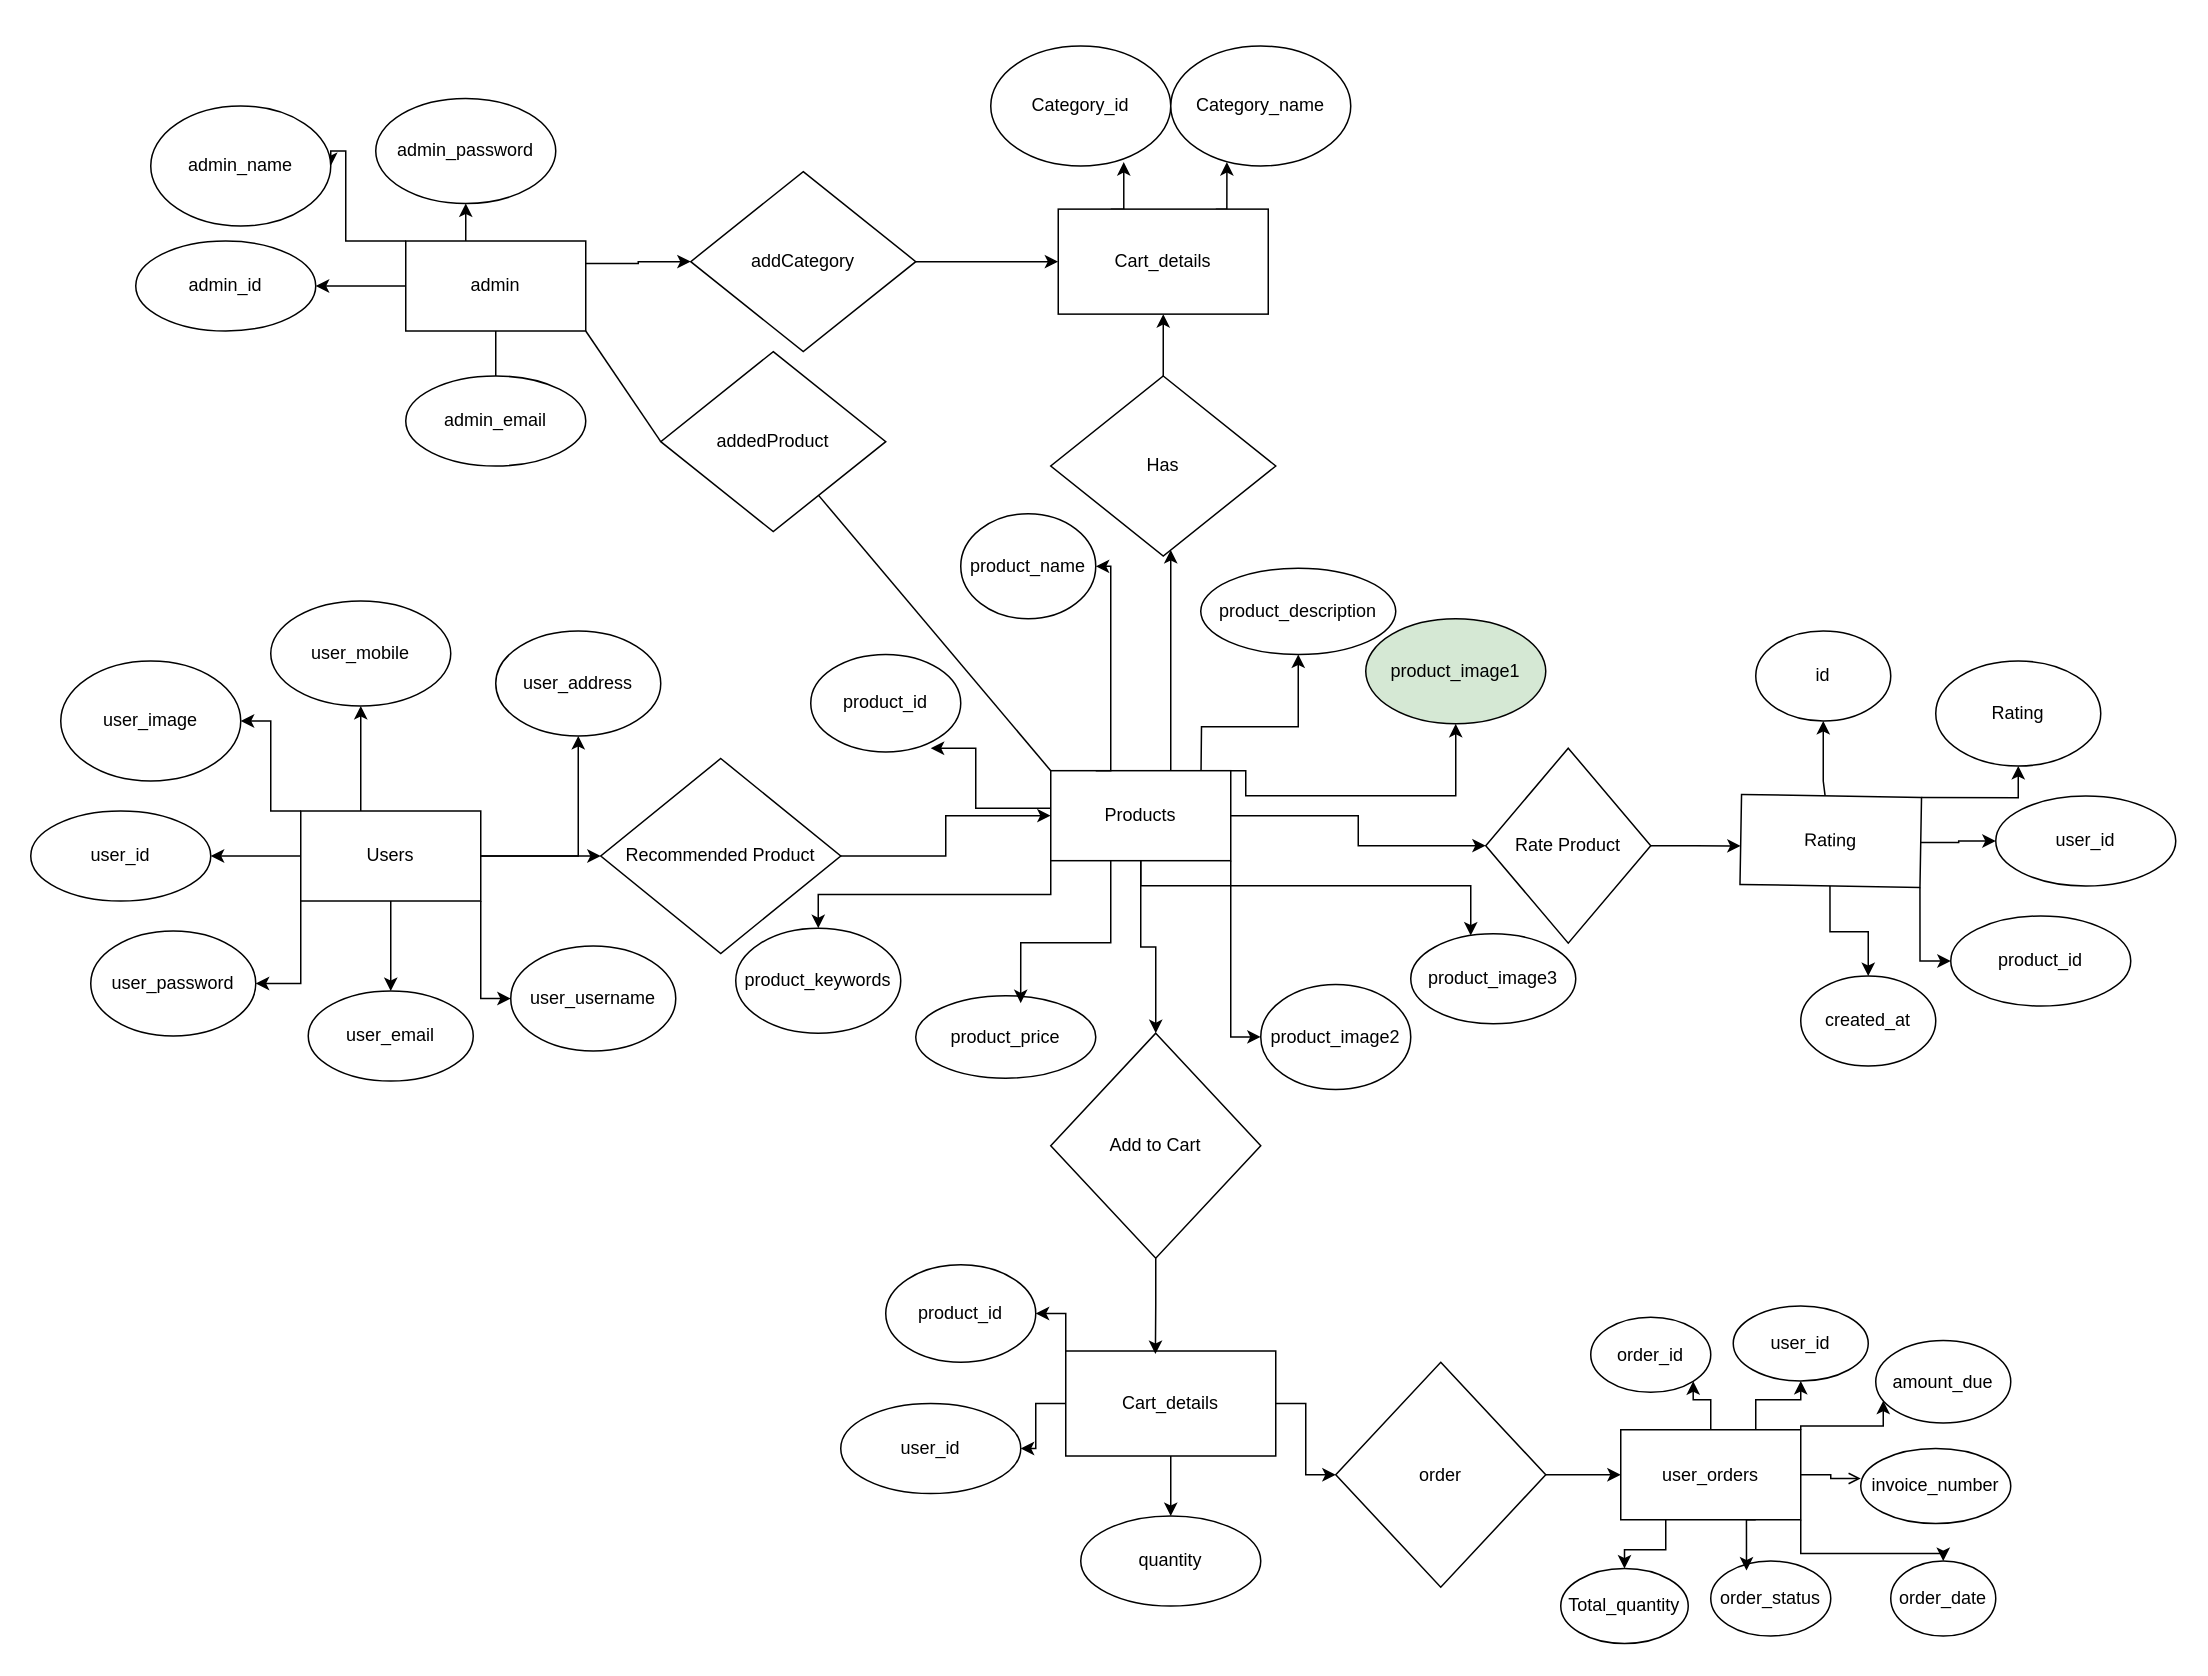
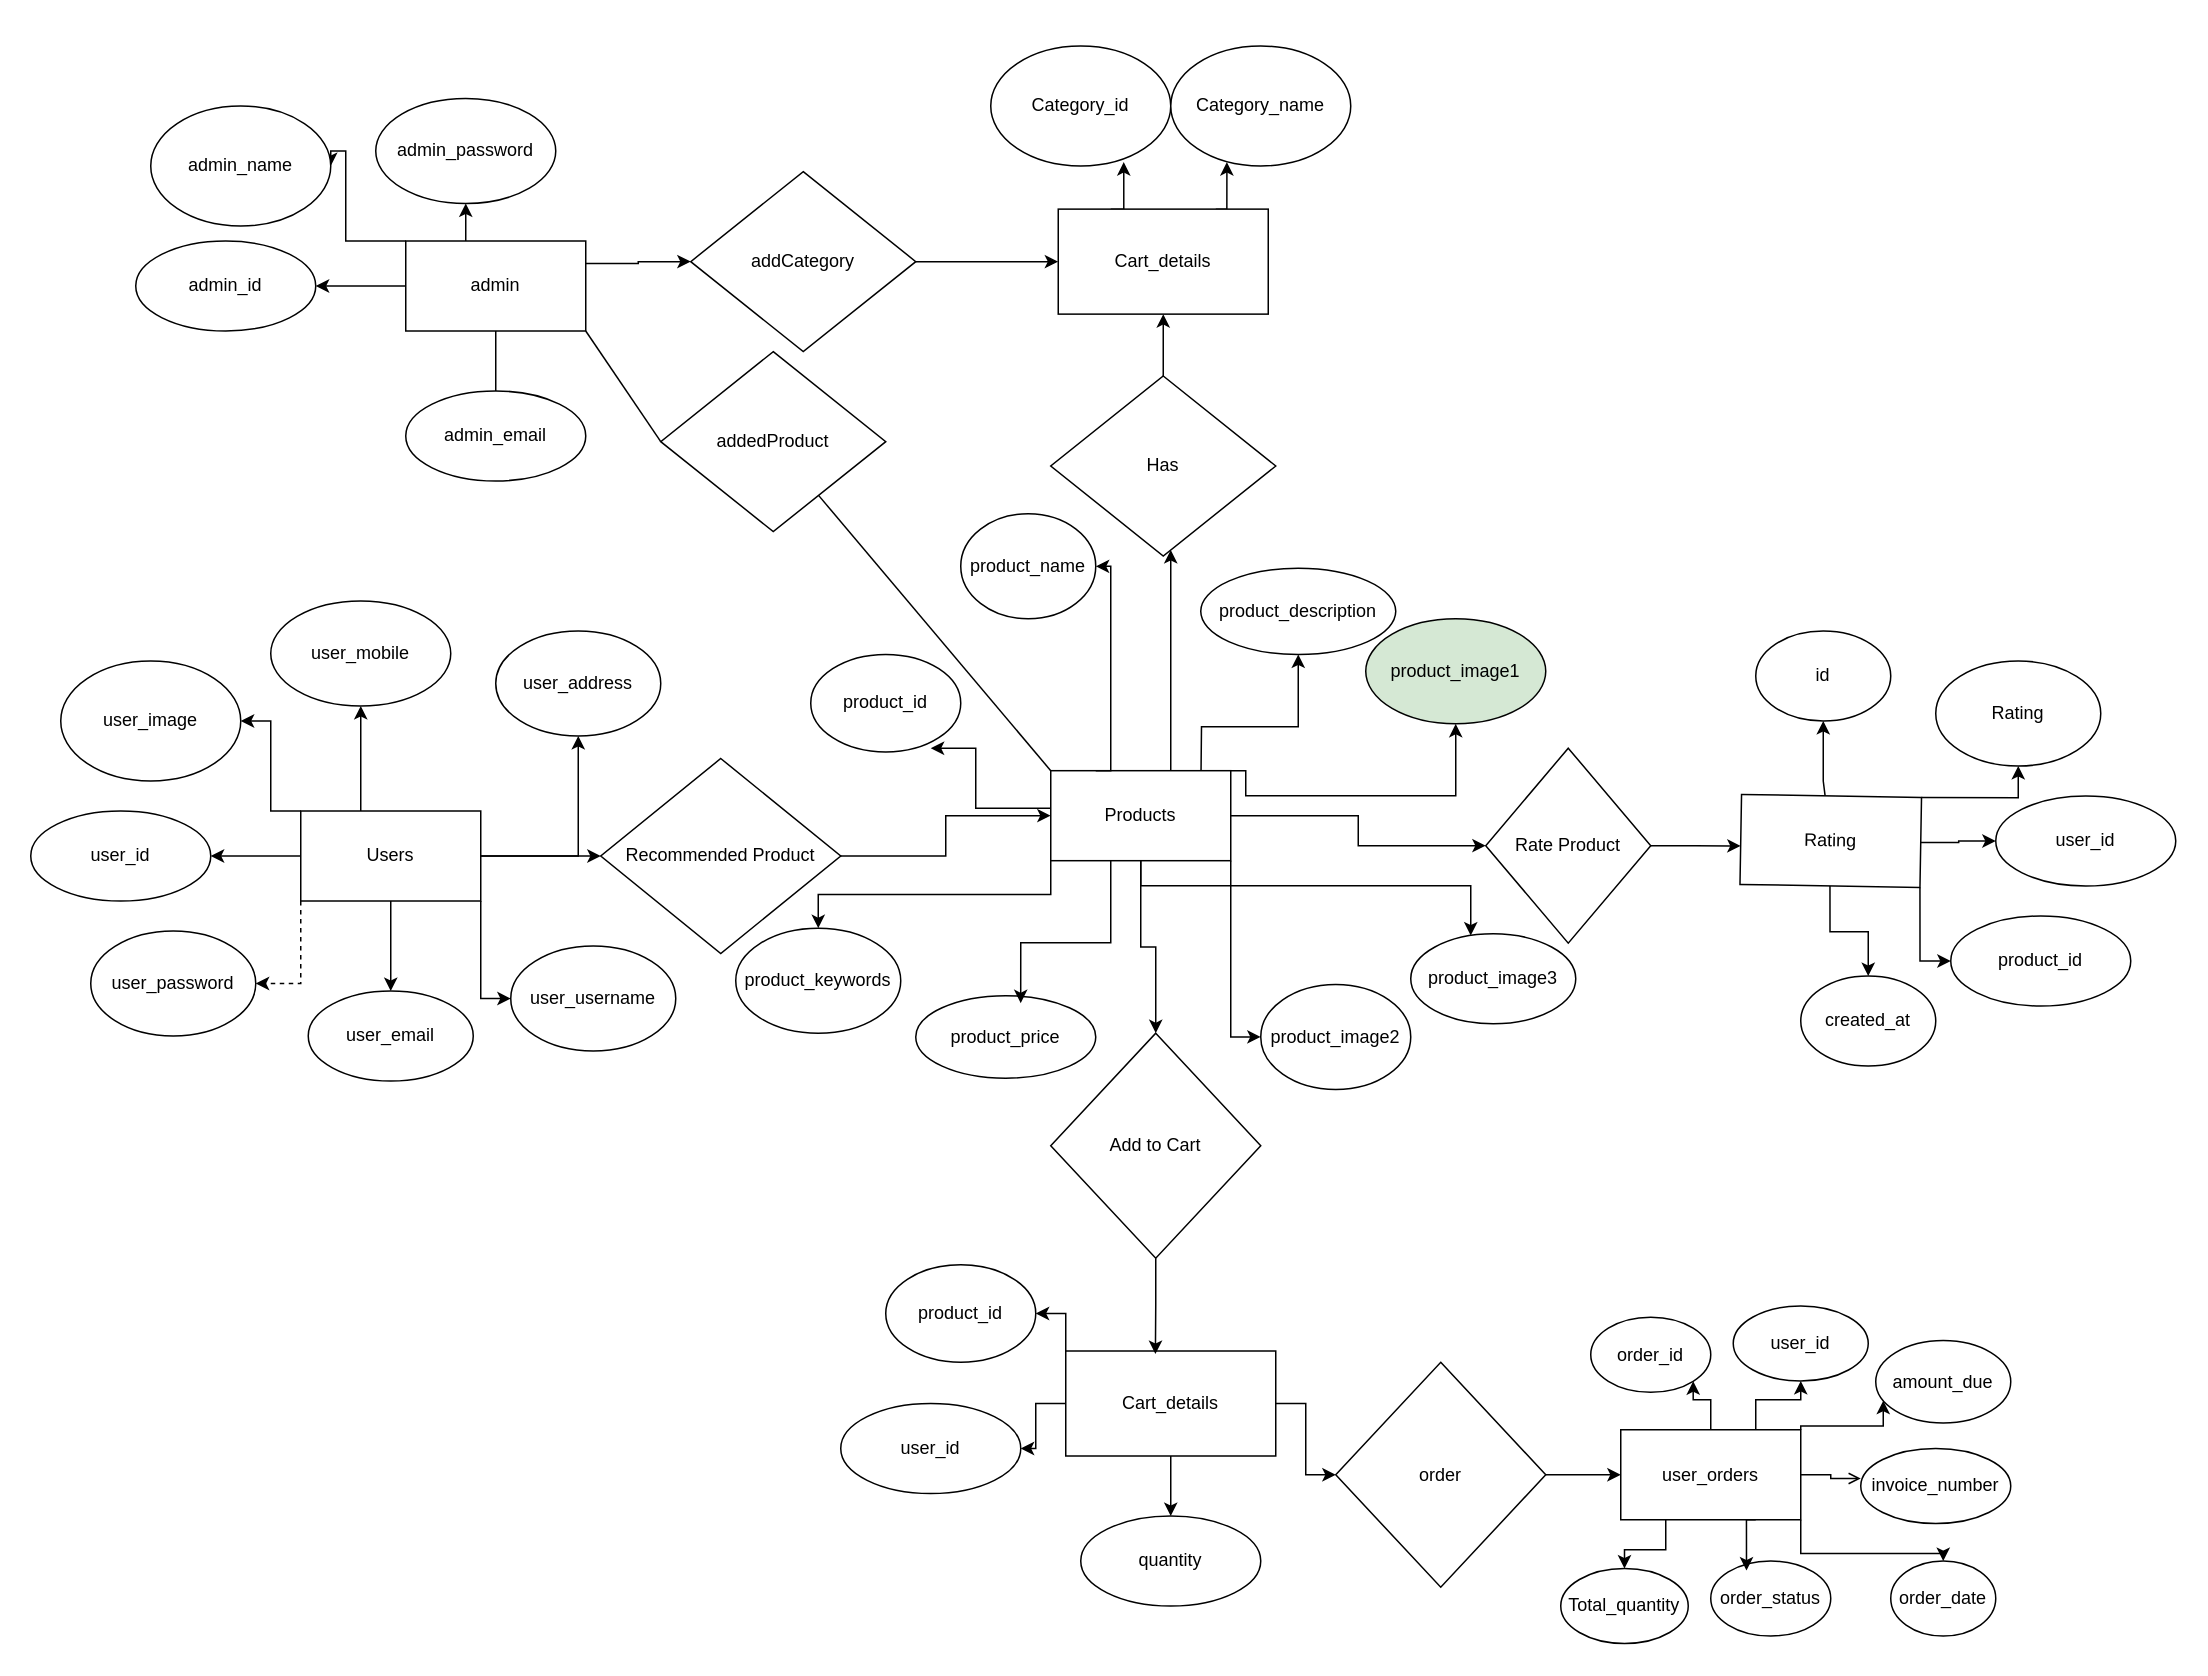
node "admin_email": moved (496, 421) -> (496, 436)
edge "Users" -> "user_password": style solid -> dashed
